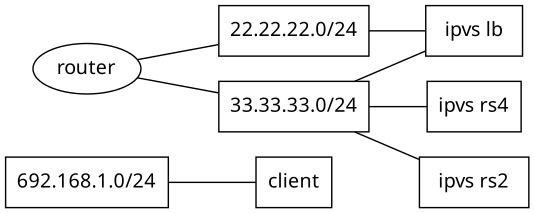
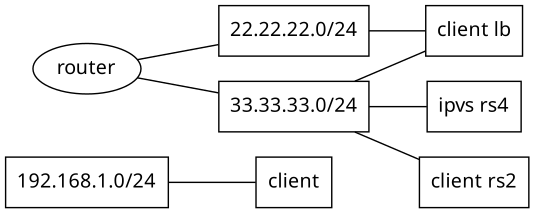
node "ipvs lb": label "ipvs lb" -> "client lb"
node "692.168.1.0/24": label "692.168.1.0/24" -> "192.168.1.0/24"
node "ipvs rs2": label "ipvs rs2" -> "client rs2"
